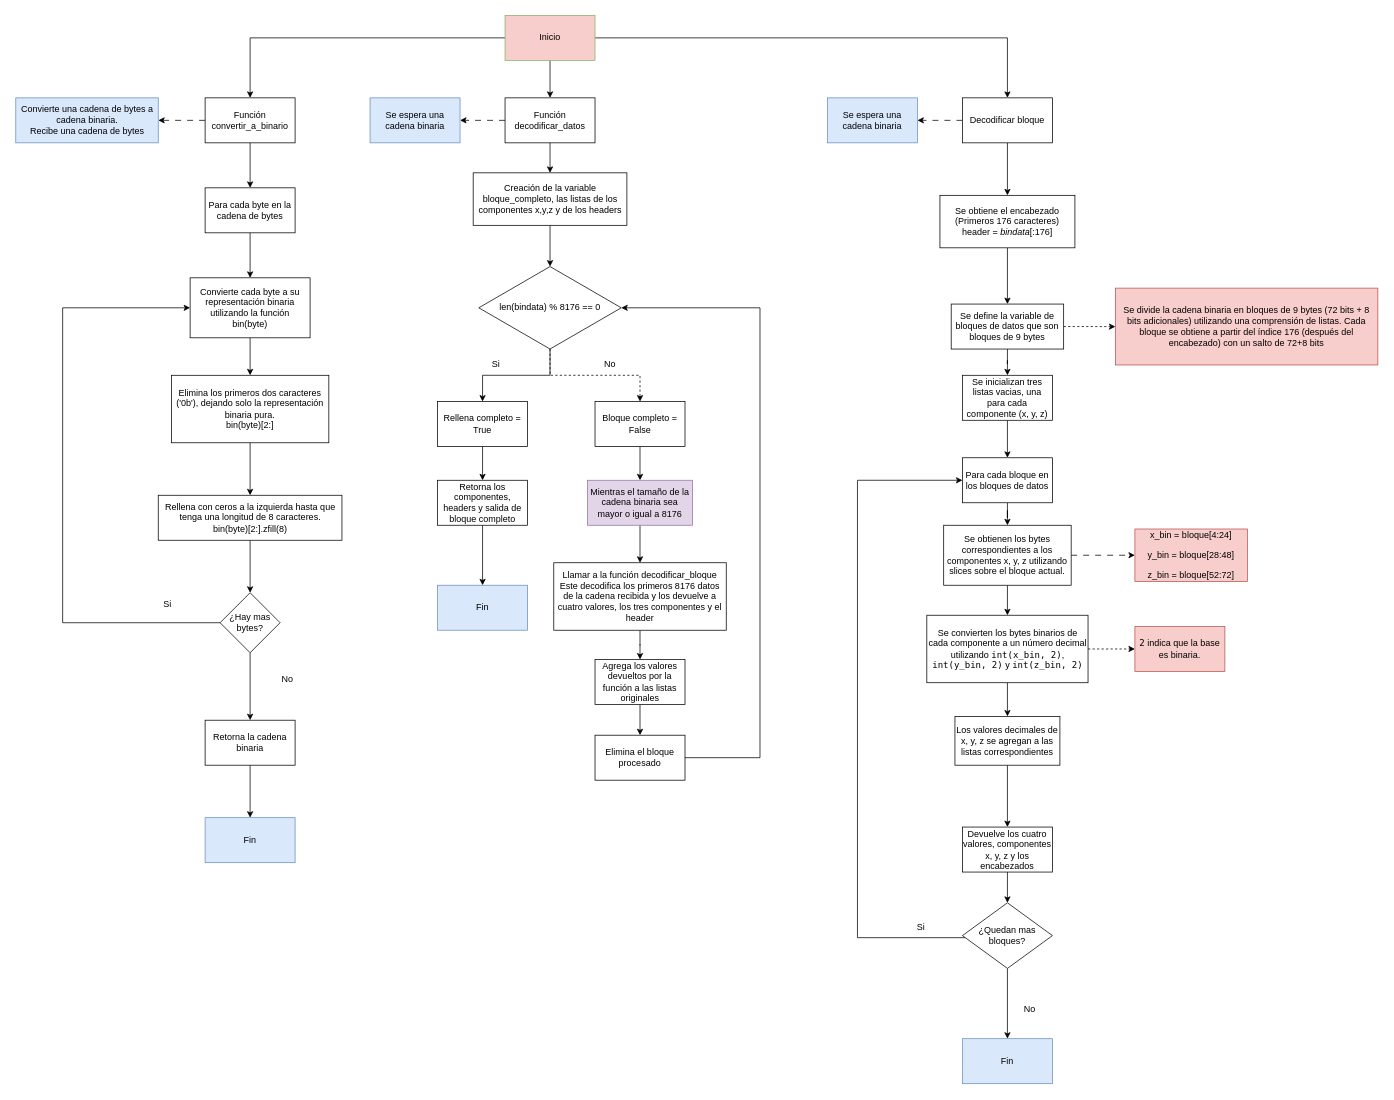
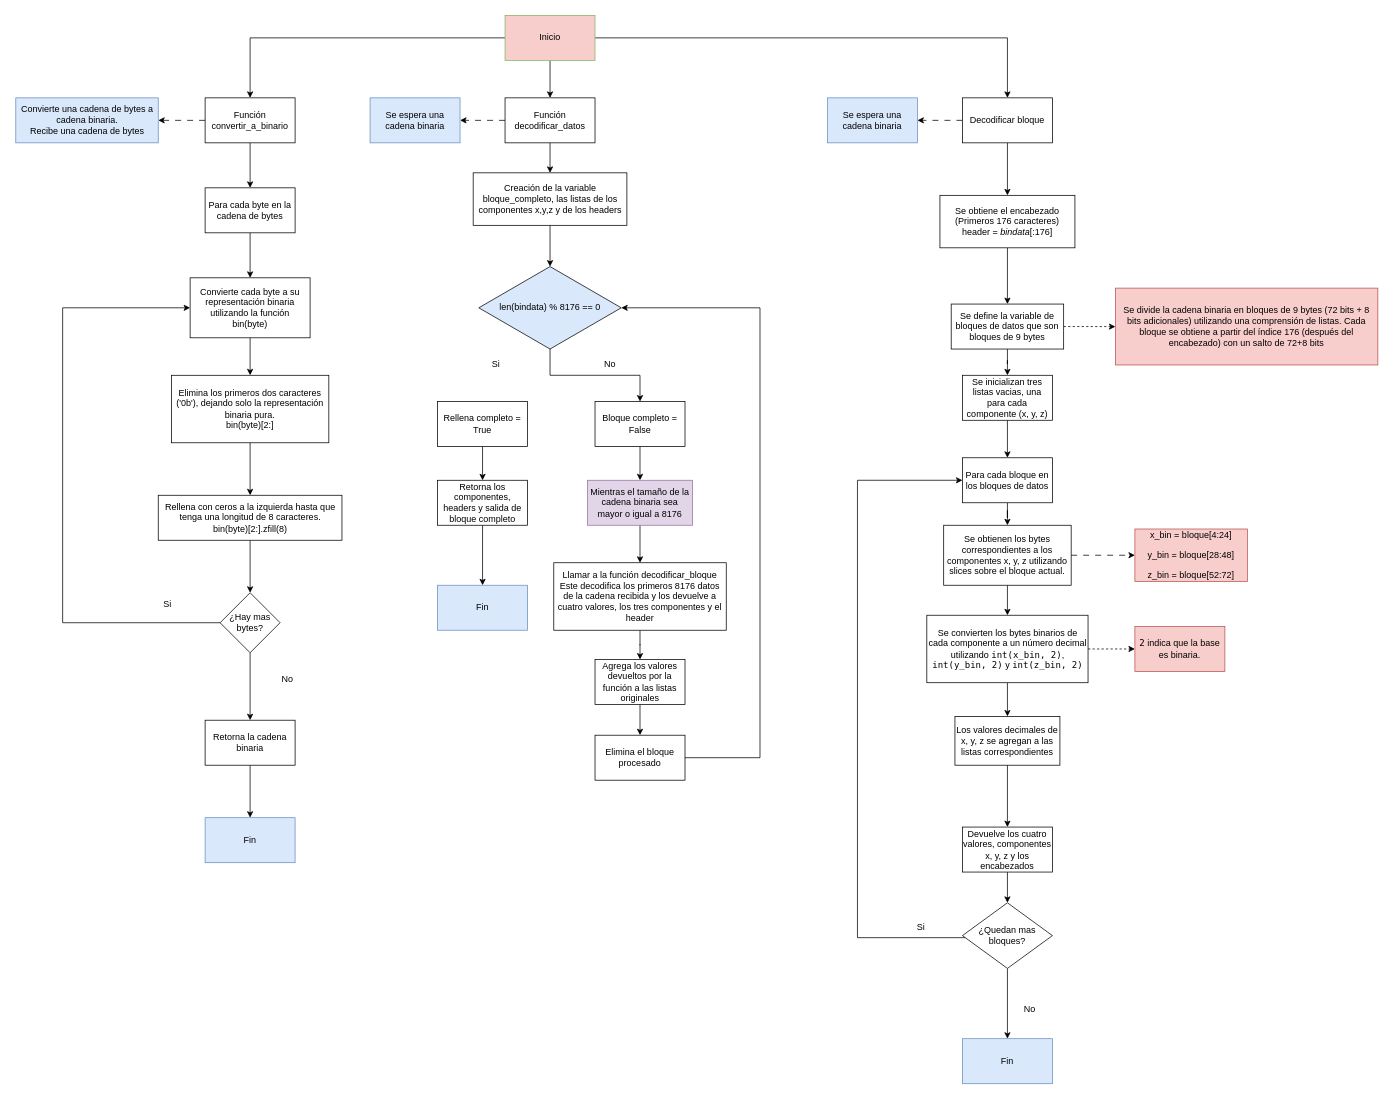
node "len(bindata) % 8176 == 0": fillcolor #ffffff -> #dae8fc
edge "len(bindata) % 8176 == 0" -> "Rellena completo = True": removed
edge "len(bindata) % 8176 == 0" -> "Bloque completo = False": style dashed -> solid
